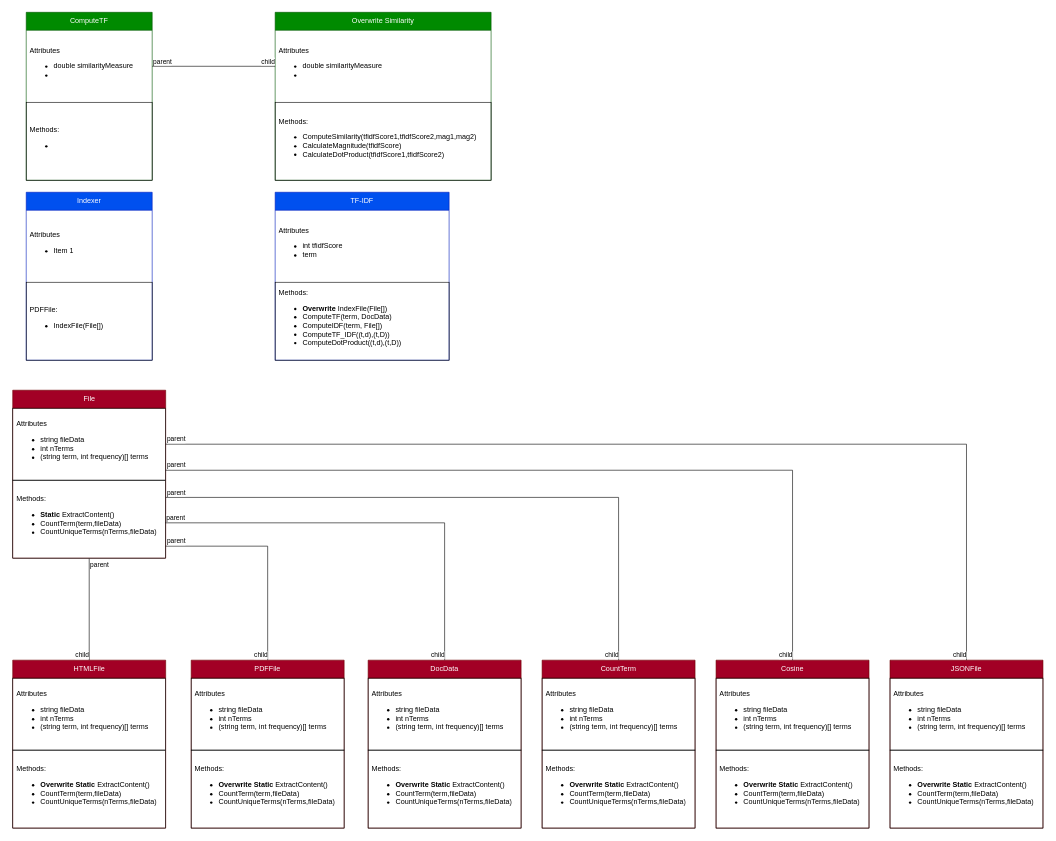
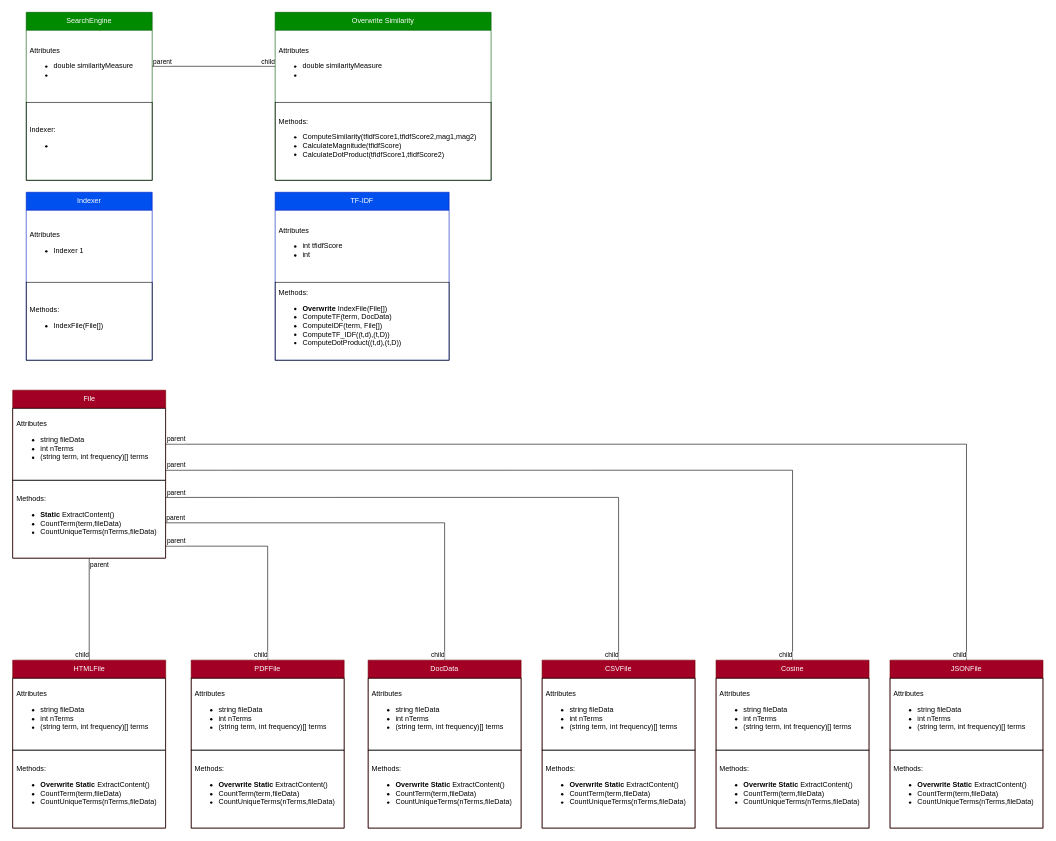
node "ComputeTF": label "ComputeTF" -> "SearchEngine"
node "Methods:": label "Methods:" -> "Indexer:"
node "Attributes Item 1": label "Attributes Item 1" -> "Attributes Indexer 1"
node "Attributes int tfidfScore term": label "Attributes int tfidfScore term" -> "Attributes int tfidfScore int"
node "PDFFile: IndexFile(File[])": label "PDFFile: IndexFile(File[])" -> "Methods: IndexFile(File[])"
node "CountTerm": label "CountTerm" -> "CSVFile"
